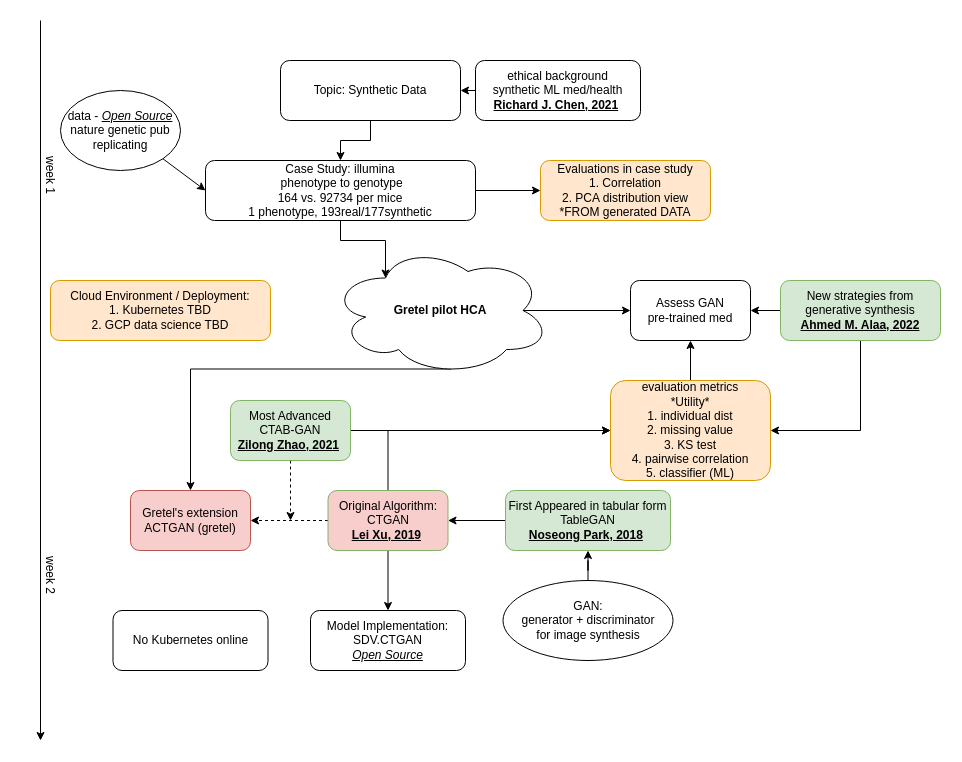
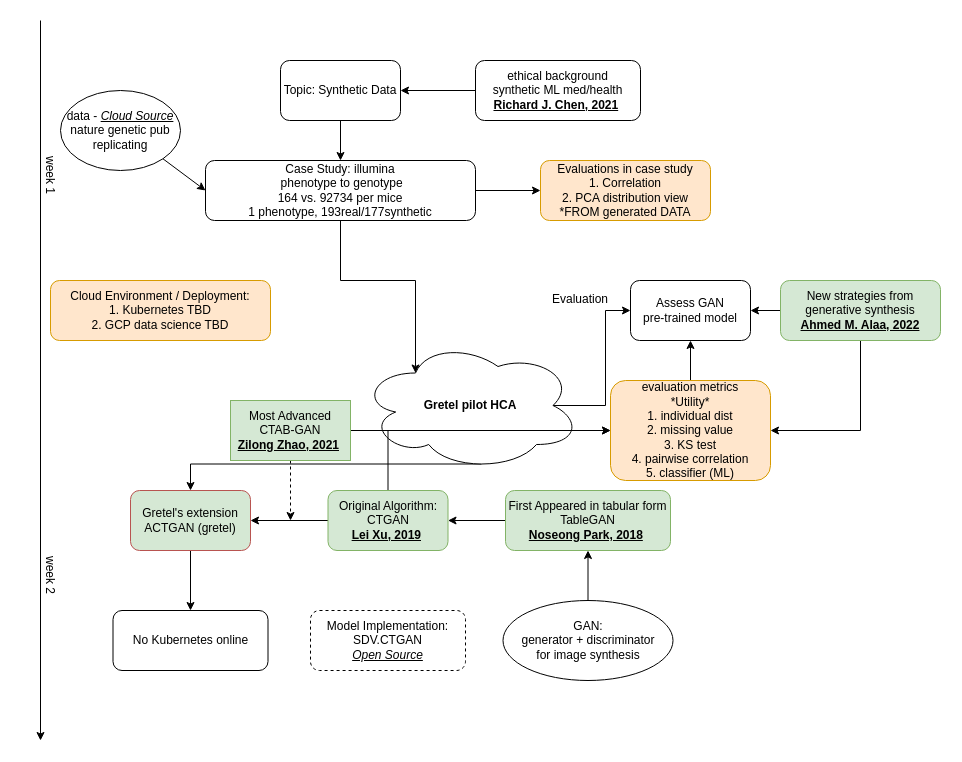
node "Topic: Synthetic Data": size 180x60 -> 120x60
node "data - Open Source nature genetic pub replicating": label "data - Open Source nature genetic pub replicating" -> "data - Cloud Source nature genetic pub replicating"
node "Evaluation": added
node "Gretel pilot HCA": moved (441, 311) -> (471, 406)
node "Assess GAN pre-trained med": label "Assess GAN pre-trained med" -> "Assess GAN pre-trained model"
node "Most Advanced CTAB-GAN Zilong Zhao, 2021": shape rounded rectangle -> rectangle
node "Gretel's extension ACTGAN (gretel)": fillcolor #f8cecc -> #d5e8d4
edge "Original Algorithm: CTGAN Lei Xu, 2019" -> "Gretel's extension ACTGAN (gretel)": style dashed -> solid
node "Original Algorithm: CTGAN Lei Xu, 2019": fillcolor #f8cecc -> #d5e8d4
edge "Gretel's extension ACTGAN (gretel)" -> "No Kubernetes online": added
edge "Original Algorithm: CTGAN Lei Xu, 2019" -> "Model Implementation: SDV.CTGAN Open Source": removed
node "GAN:generator + discriminatorfor image synthesis": moved (588, 621) -> (588, 641)
node "Model Implementation: SDV.CTGAN Open Source": style solid -> dashed
